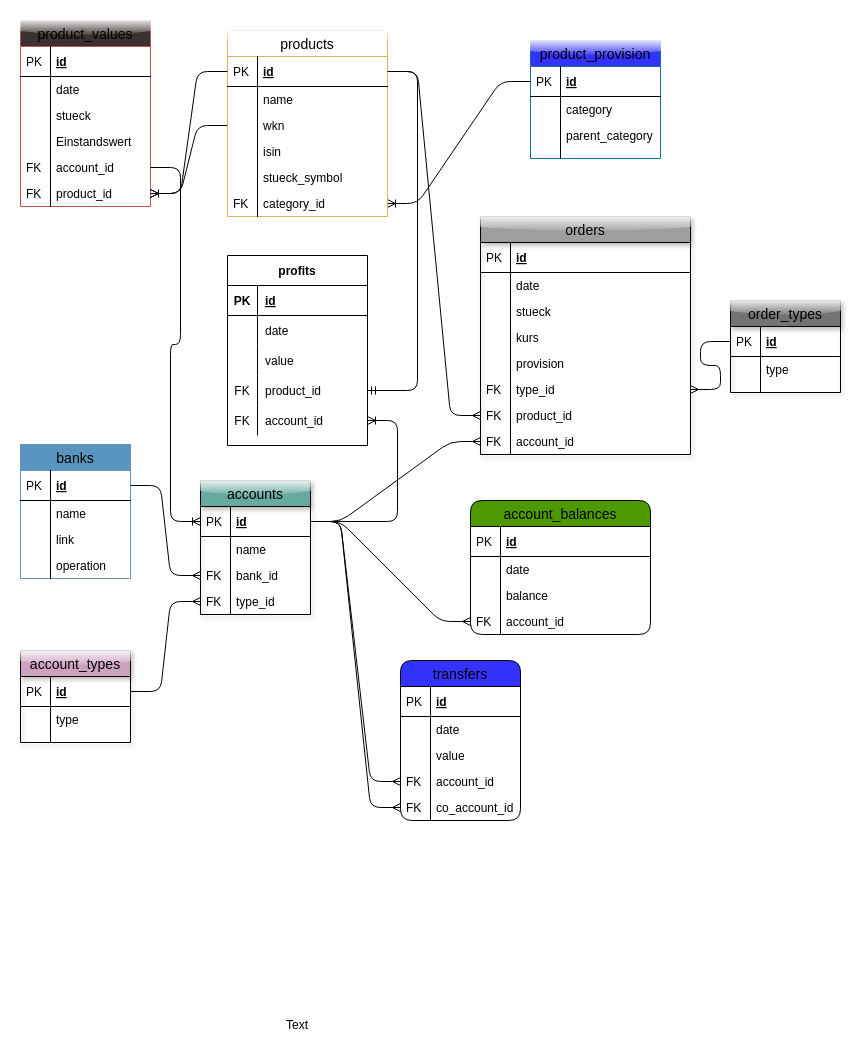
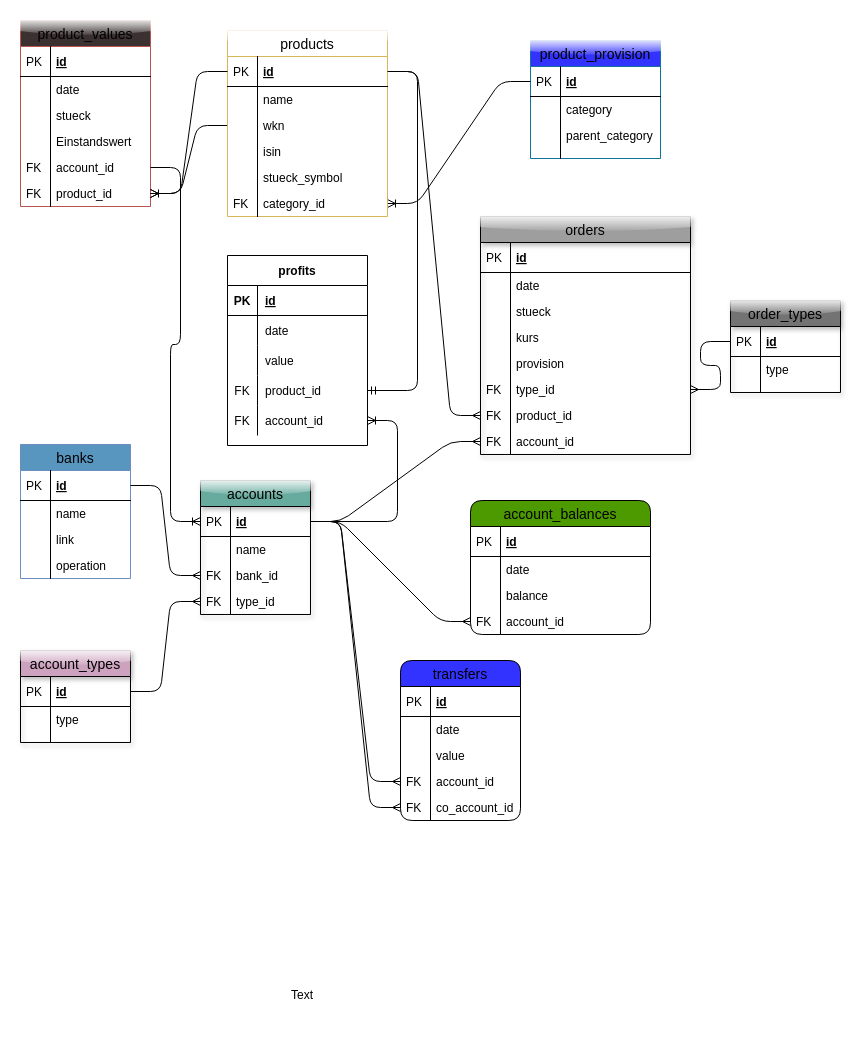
node "Text": moved (305, 1026) -> (310, 996)
